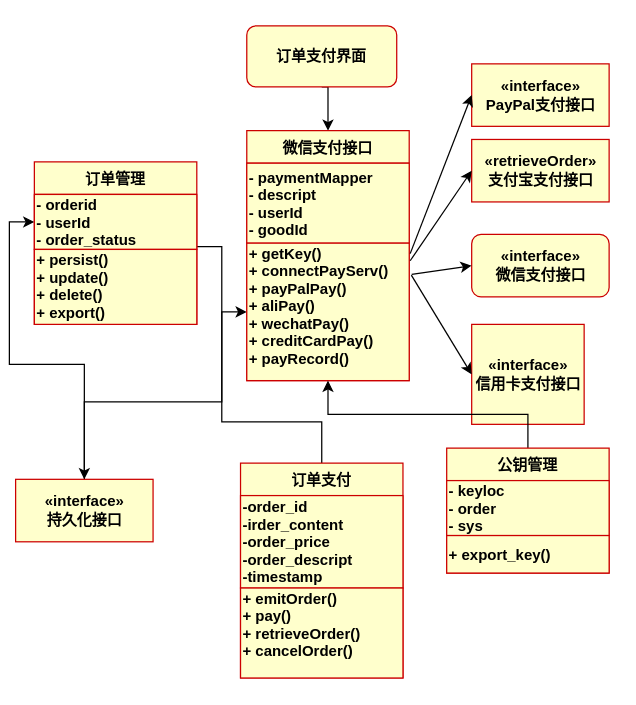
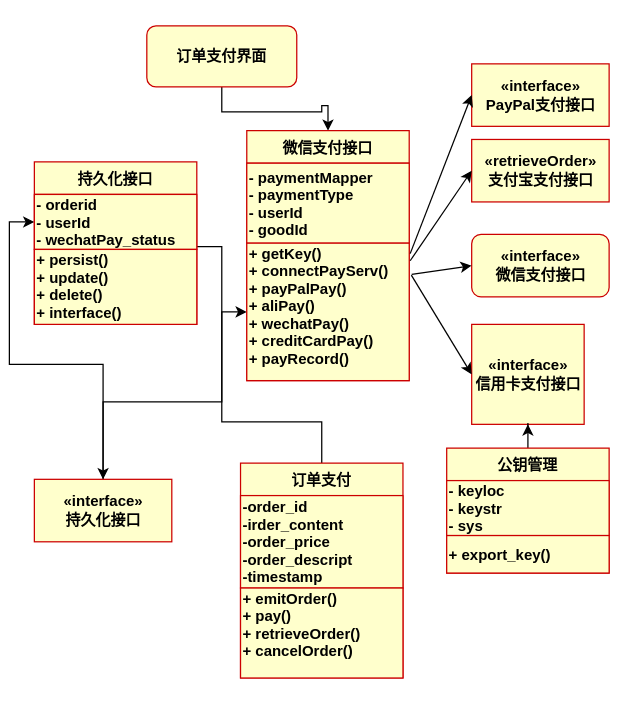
node "订单支付界面": moved (322, 56) -> (222, 56)
node "- paymentMapper - descript - userId - goodId": label "- paymentMapper - descript - userId - goodId" -> "- paymentMapper - paymentType - userId - goodId"
node "订单管理": label "订单管理" -> "持久化接口"
node "- orderid - userId - order_status": label "- orderid - userId - order_status" -> "- orderid - userId - wechatPay_status"
node "+ persist() + update() + delete() + export()": label "+ persist() + update() + delete() + export()" -> "+ persist() + update() + delete() + interface()"
edge "公钥管理" -> "微信支付接口": now "公钥管理" -> "«interface» 信用卡支付接口"
node "- keyloc - order - sys": label "- keyloc - order - sys" -> "- keyloc - keystr - sys"
node "«interface» 持久化接口": moved (84, 511) -> (103, 511)
